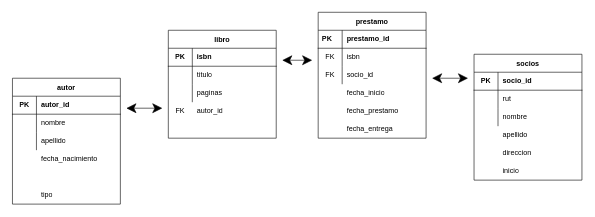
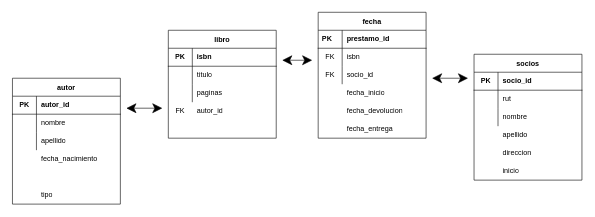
node "prestamo": label "prestamo" -> "fecha"
node "fecha_prestamo": label "fecha_prestamo" -> "fecha_devolucion"
